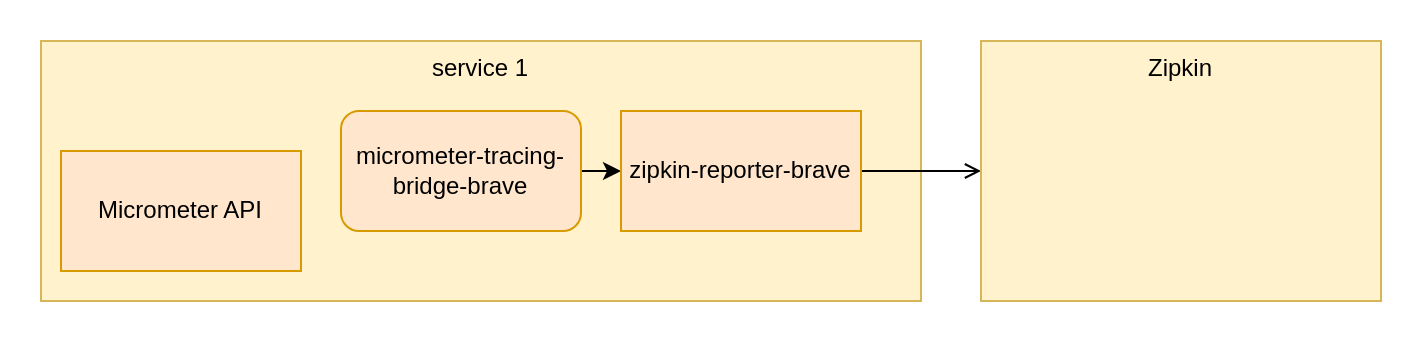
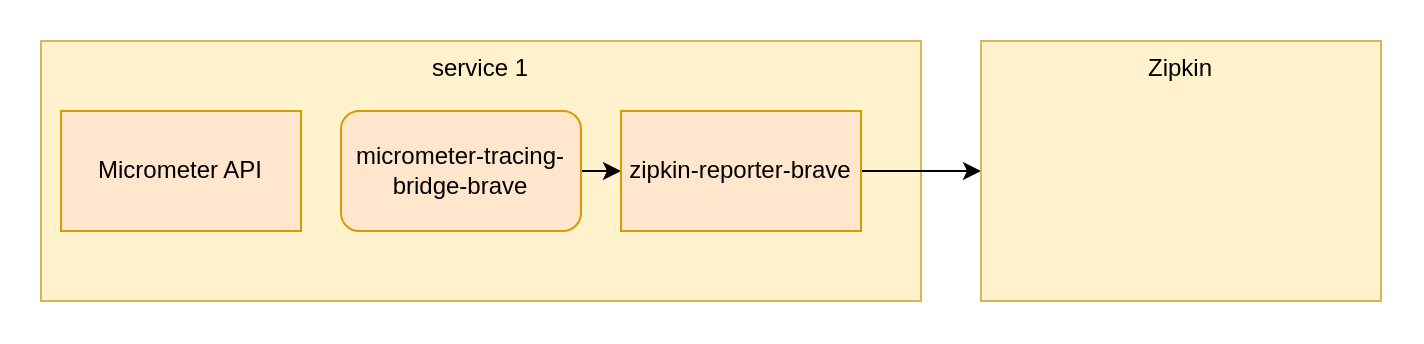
edge "zipkin-reporter-brave" -> "Zipkin": arrowhead open -> classic
node "Micrometer API": moved (181, 211) -> (181, 171)
